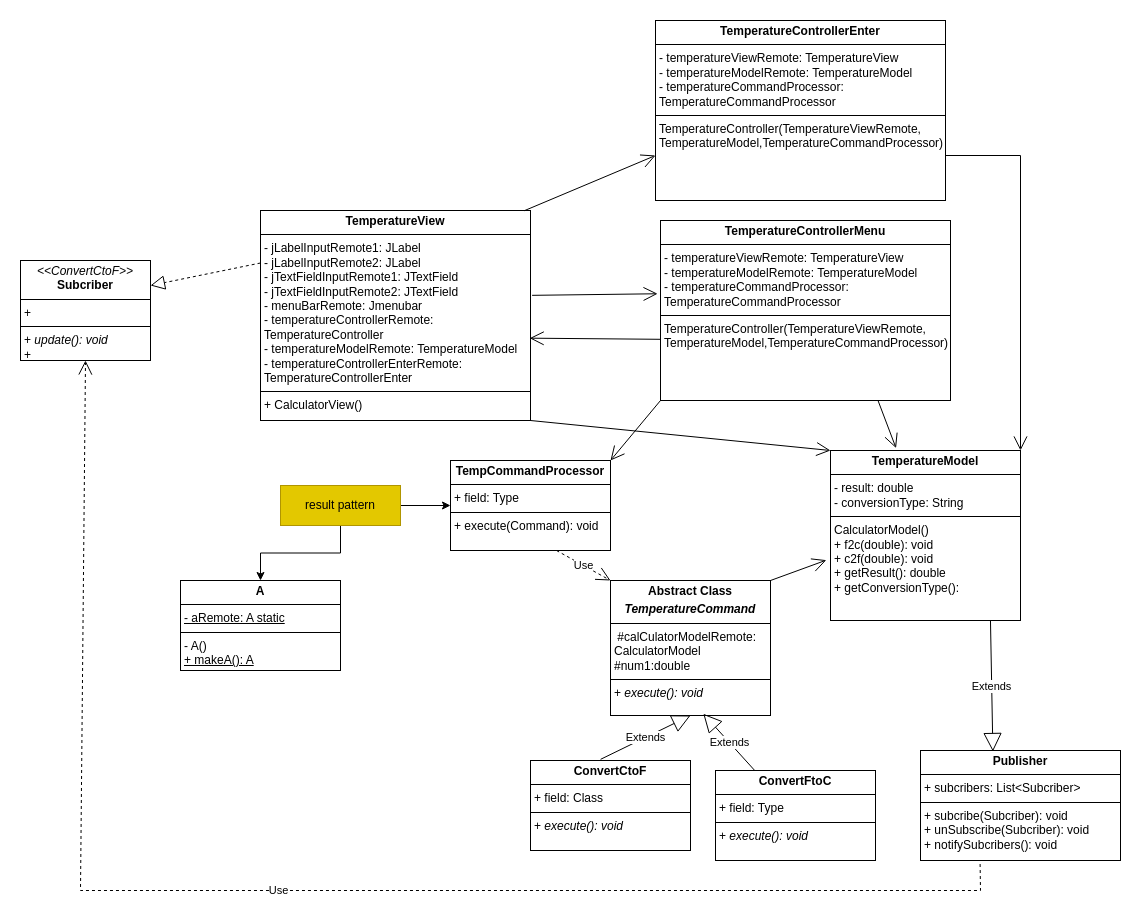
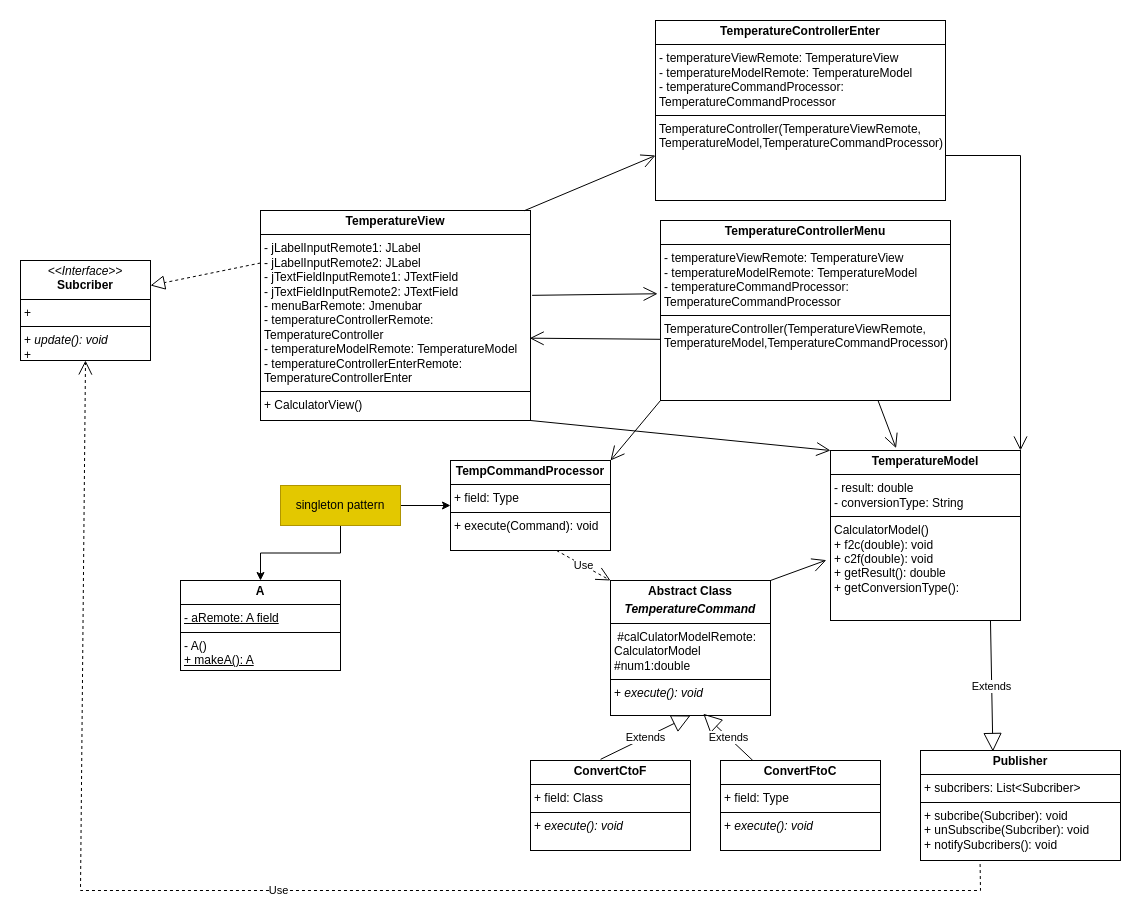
node "<<ConvertCtoF>> Subcriber + + update(): void +": label "<<ConvertCtoF>> Subcriber + + update(): void +" -> "<<Interface>> Subcriber + + update(): void +"
node "result pattern": label "result pattern" -> "singleton pattern"
node "A - aRemote: A static - A() + makeA(): A": label "A - aRemote: A static - A() + makeA(): A" -> "A - aRemote: A field - A() + makeA(): A"
node "ConvertFtoC + field: Type + execute(): void": moved (796, 816) -> (801, 806)
